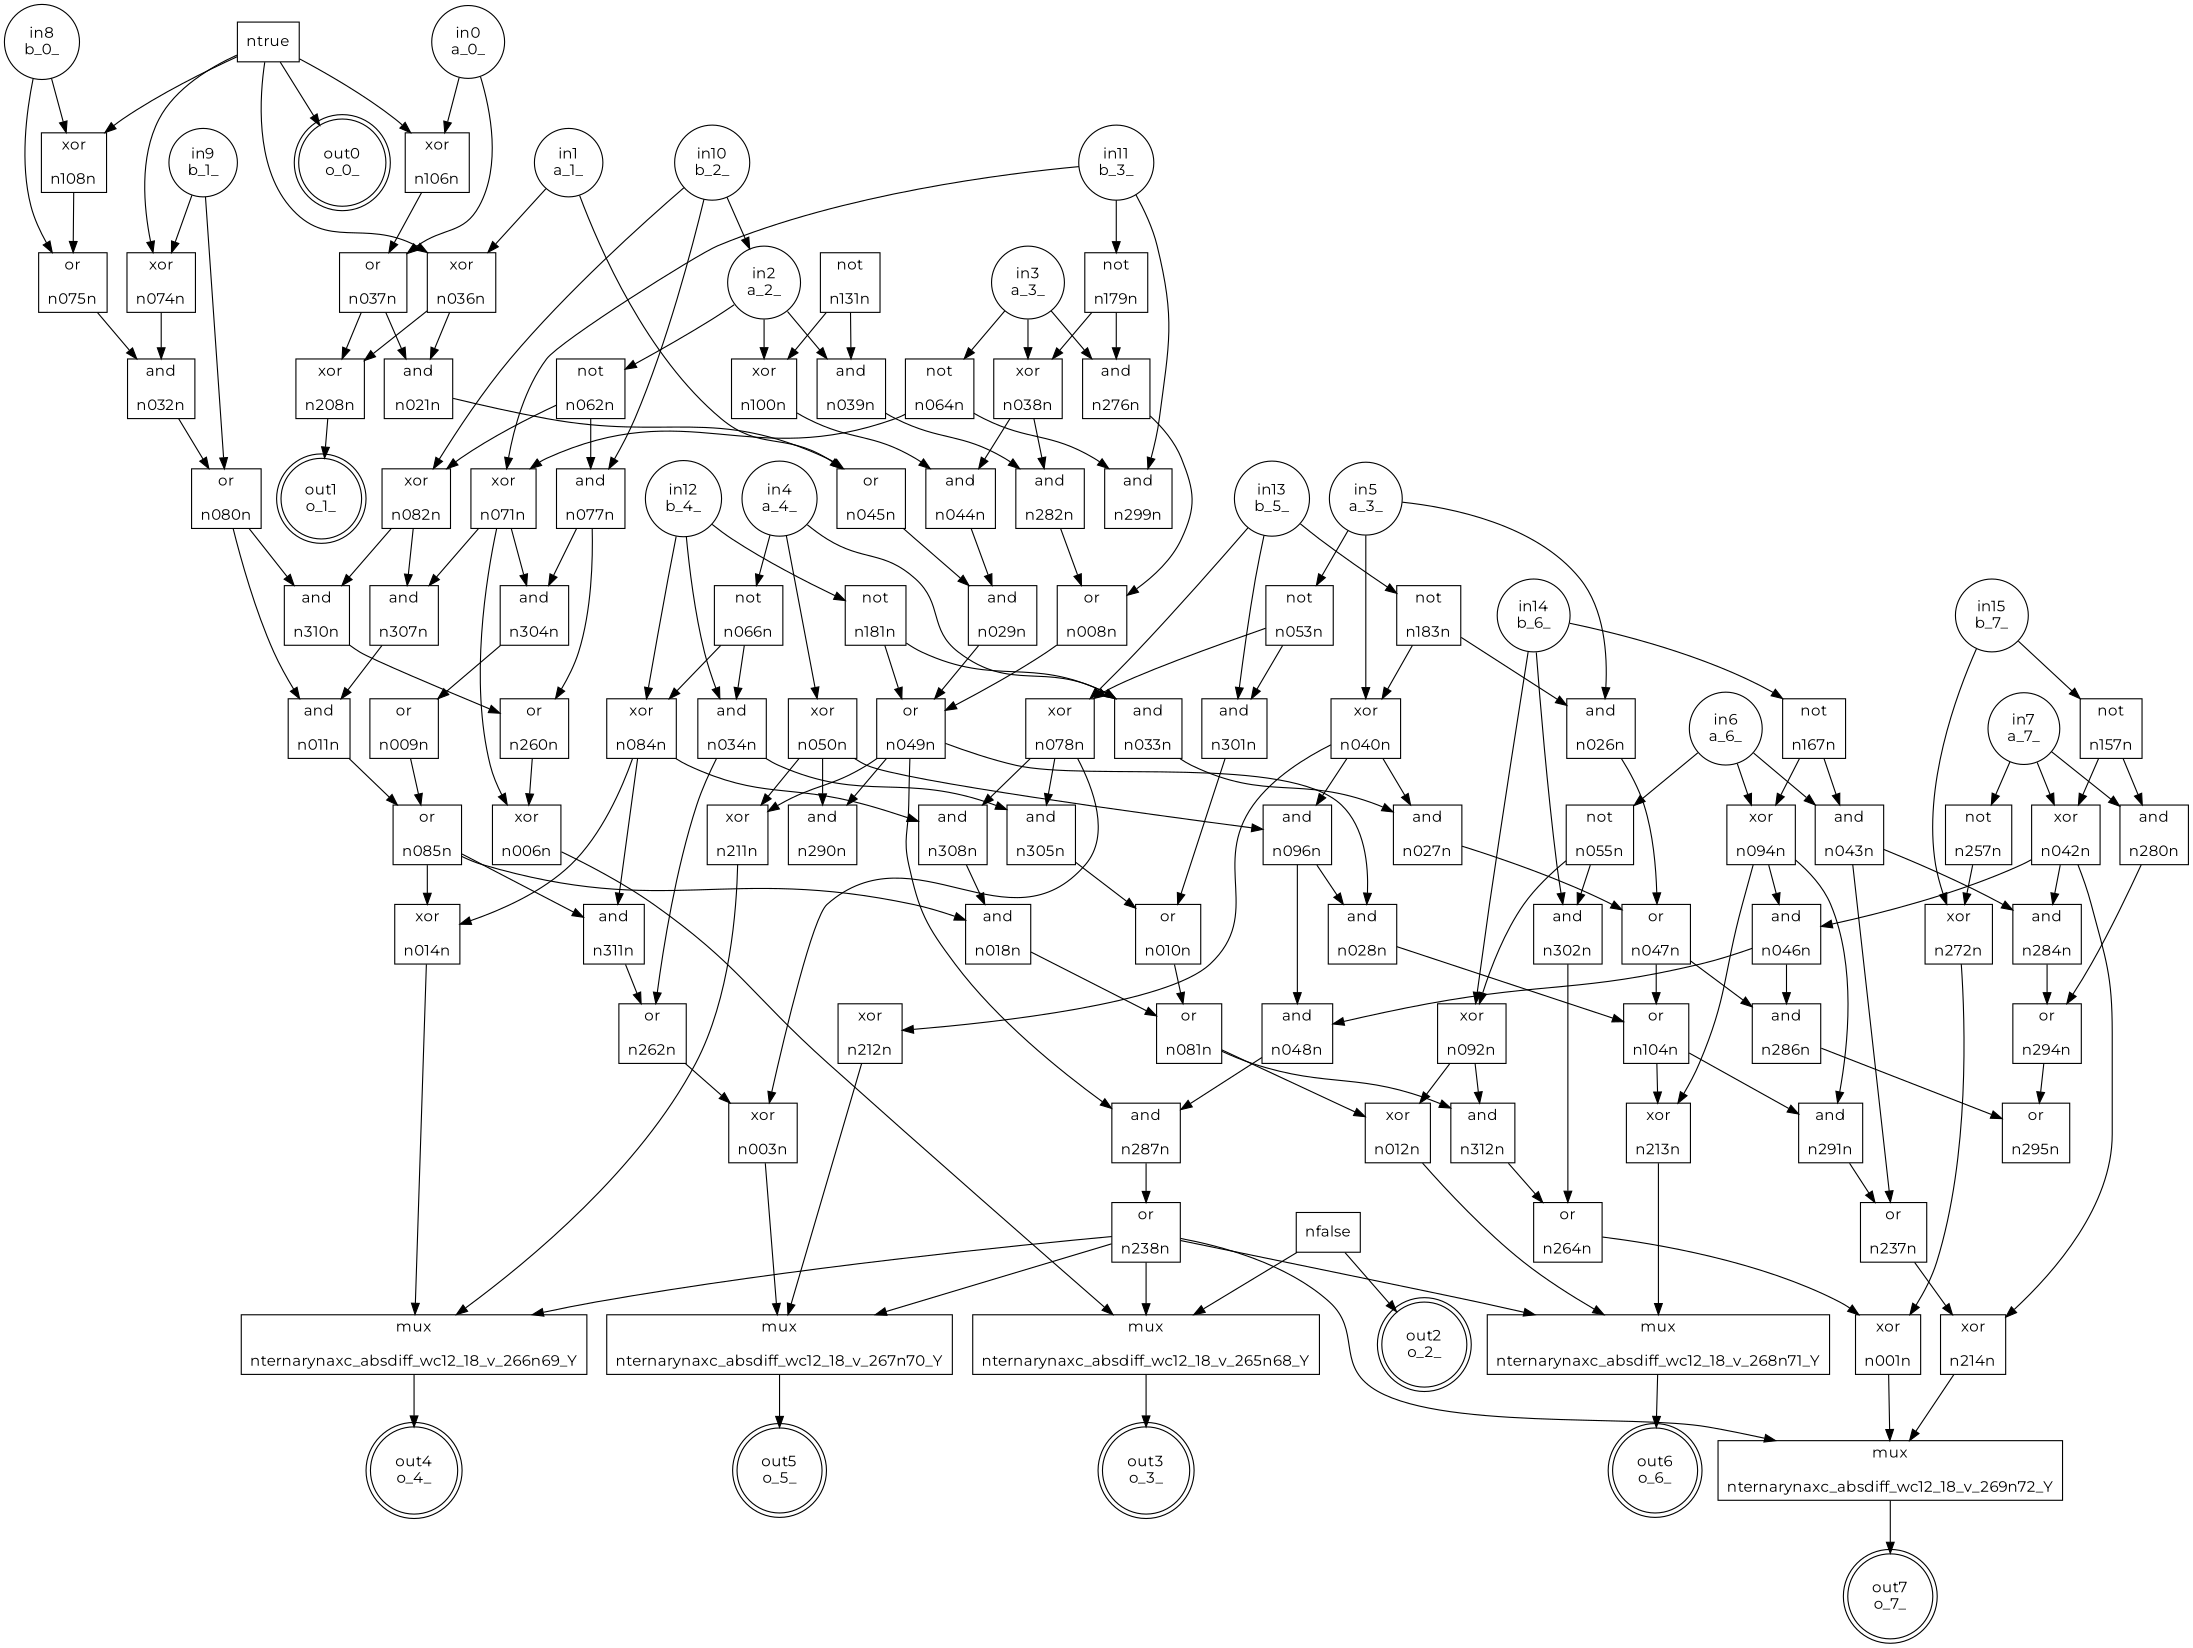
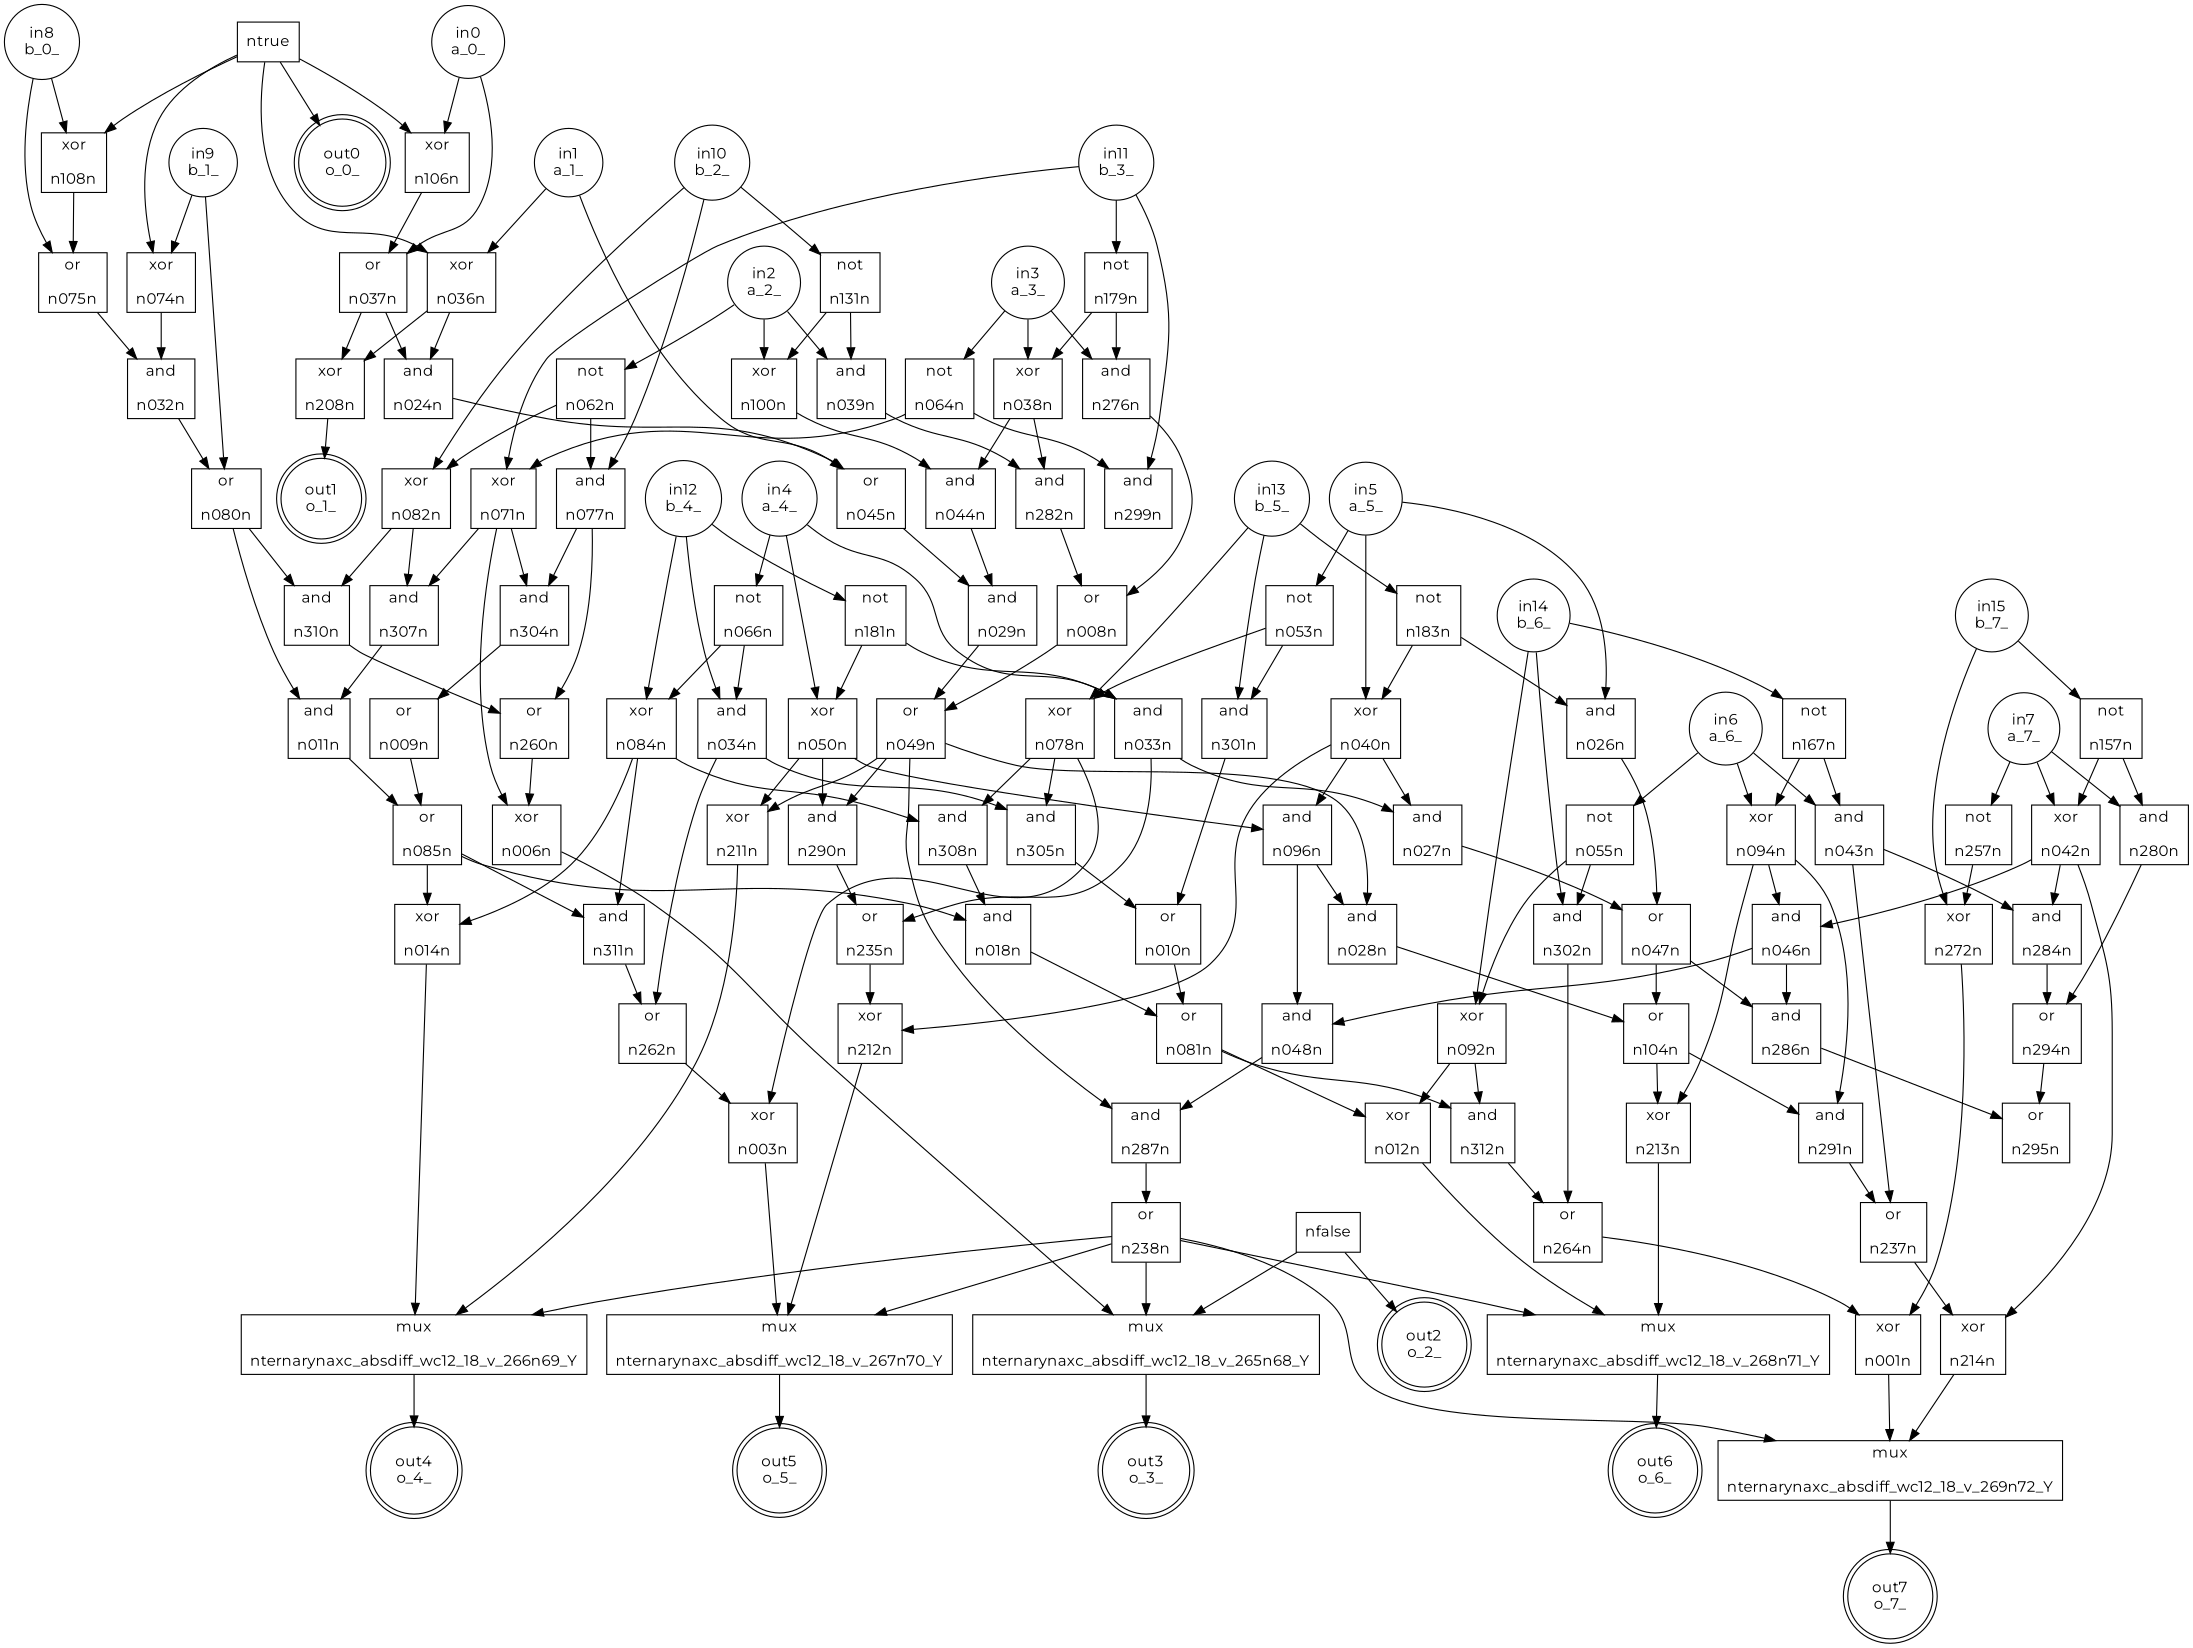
edge "in10 b_2_" -> "in2 a_2_": now "in10 b_2_" -> "not n131n"
node "and n021n": label "and n021n" -> "and n024n"
node "in5 a_3_": label "in5 a_3_" -> "in5 a_5_"
edge "not n181n" -> "or n049n": now "not n181n" -> "xor n050n"
node "or n235n": added
